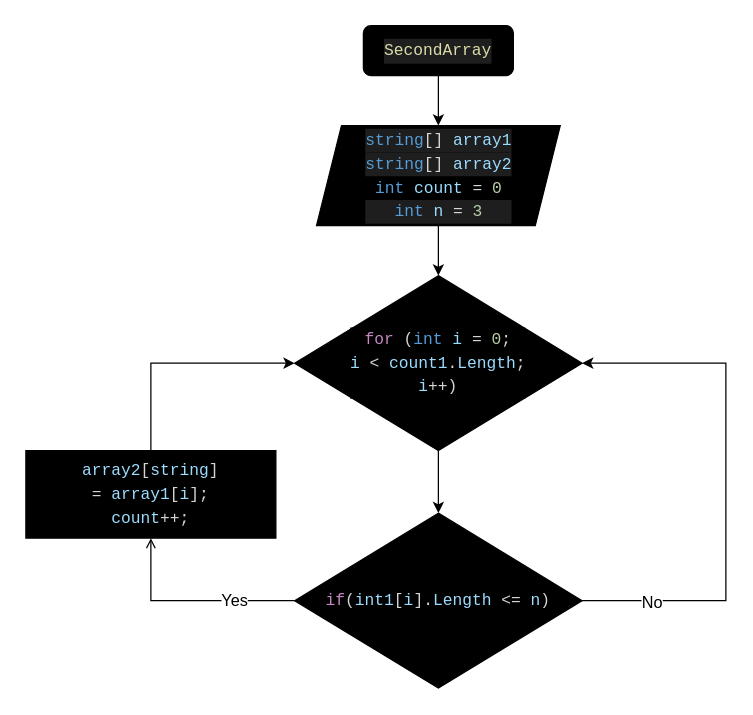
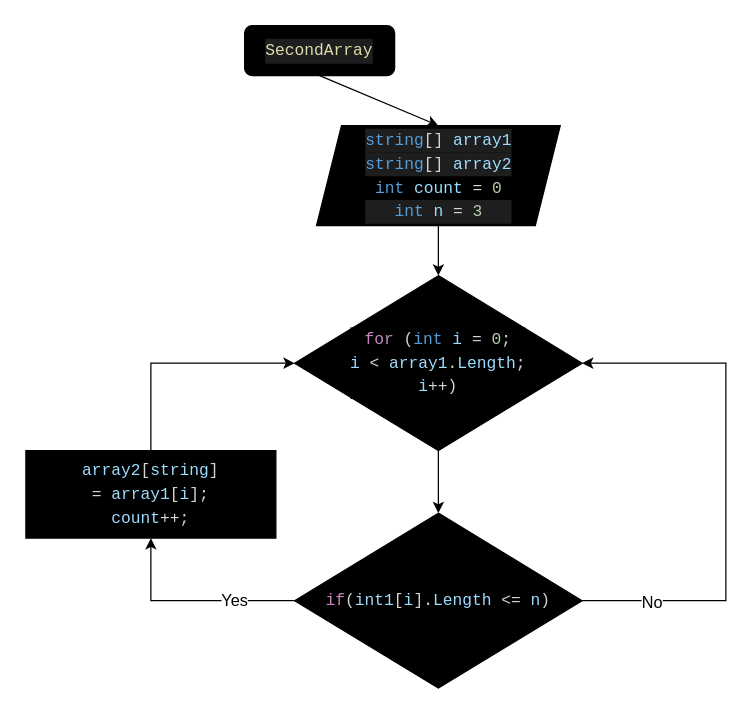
node "SecondArray": moved (438, 51) -> (319, 51)
node "for (int i = 0; i < count1.Length; i++)": label "for (int i = 0; i < count1.Length; i++)" -> "for (int i = 0; i < array1.Length; i++)"
edge "if(int1[i].Length <= n)" -> "array2[string] = array1[i]; count++;": arrowhead open -> classic
